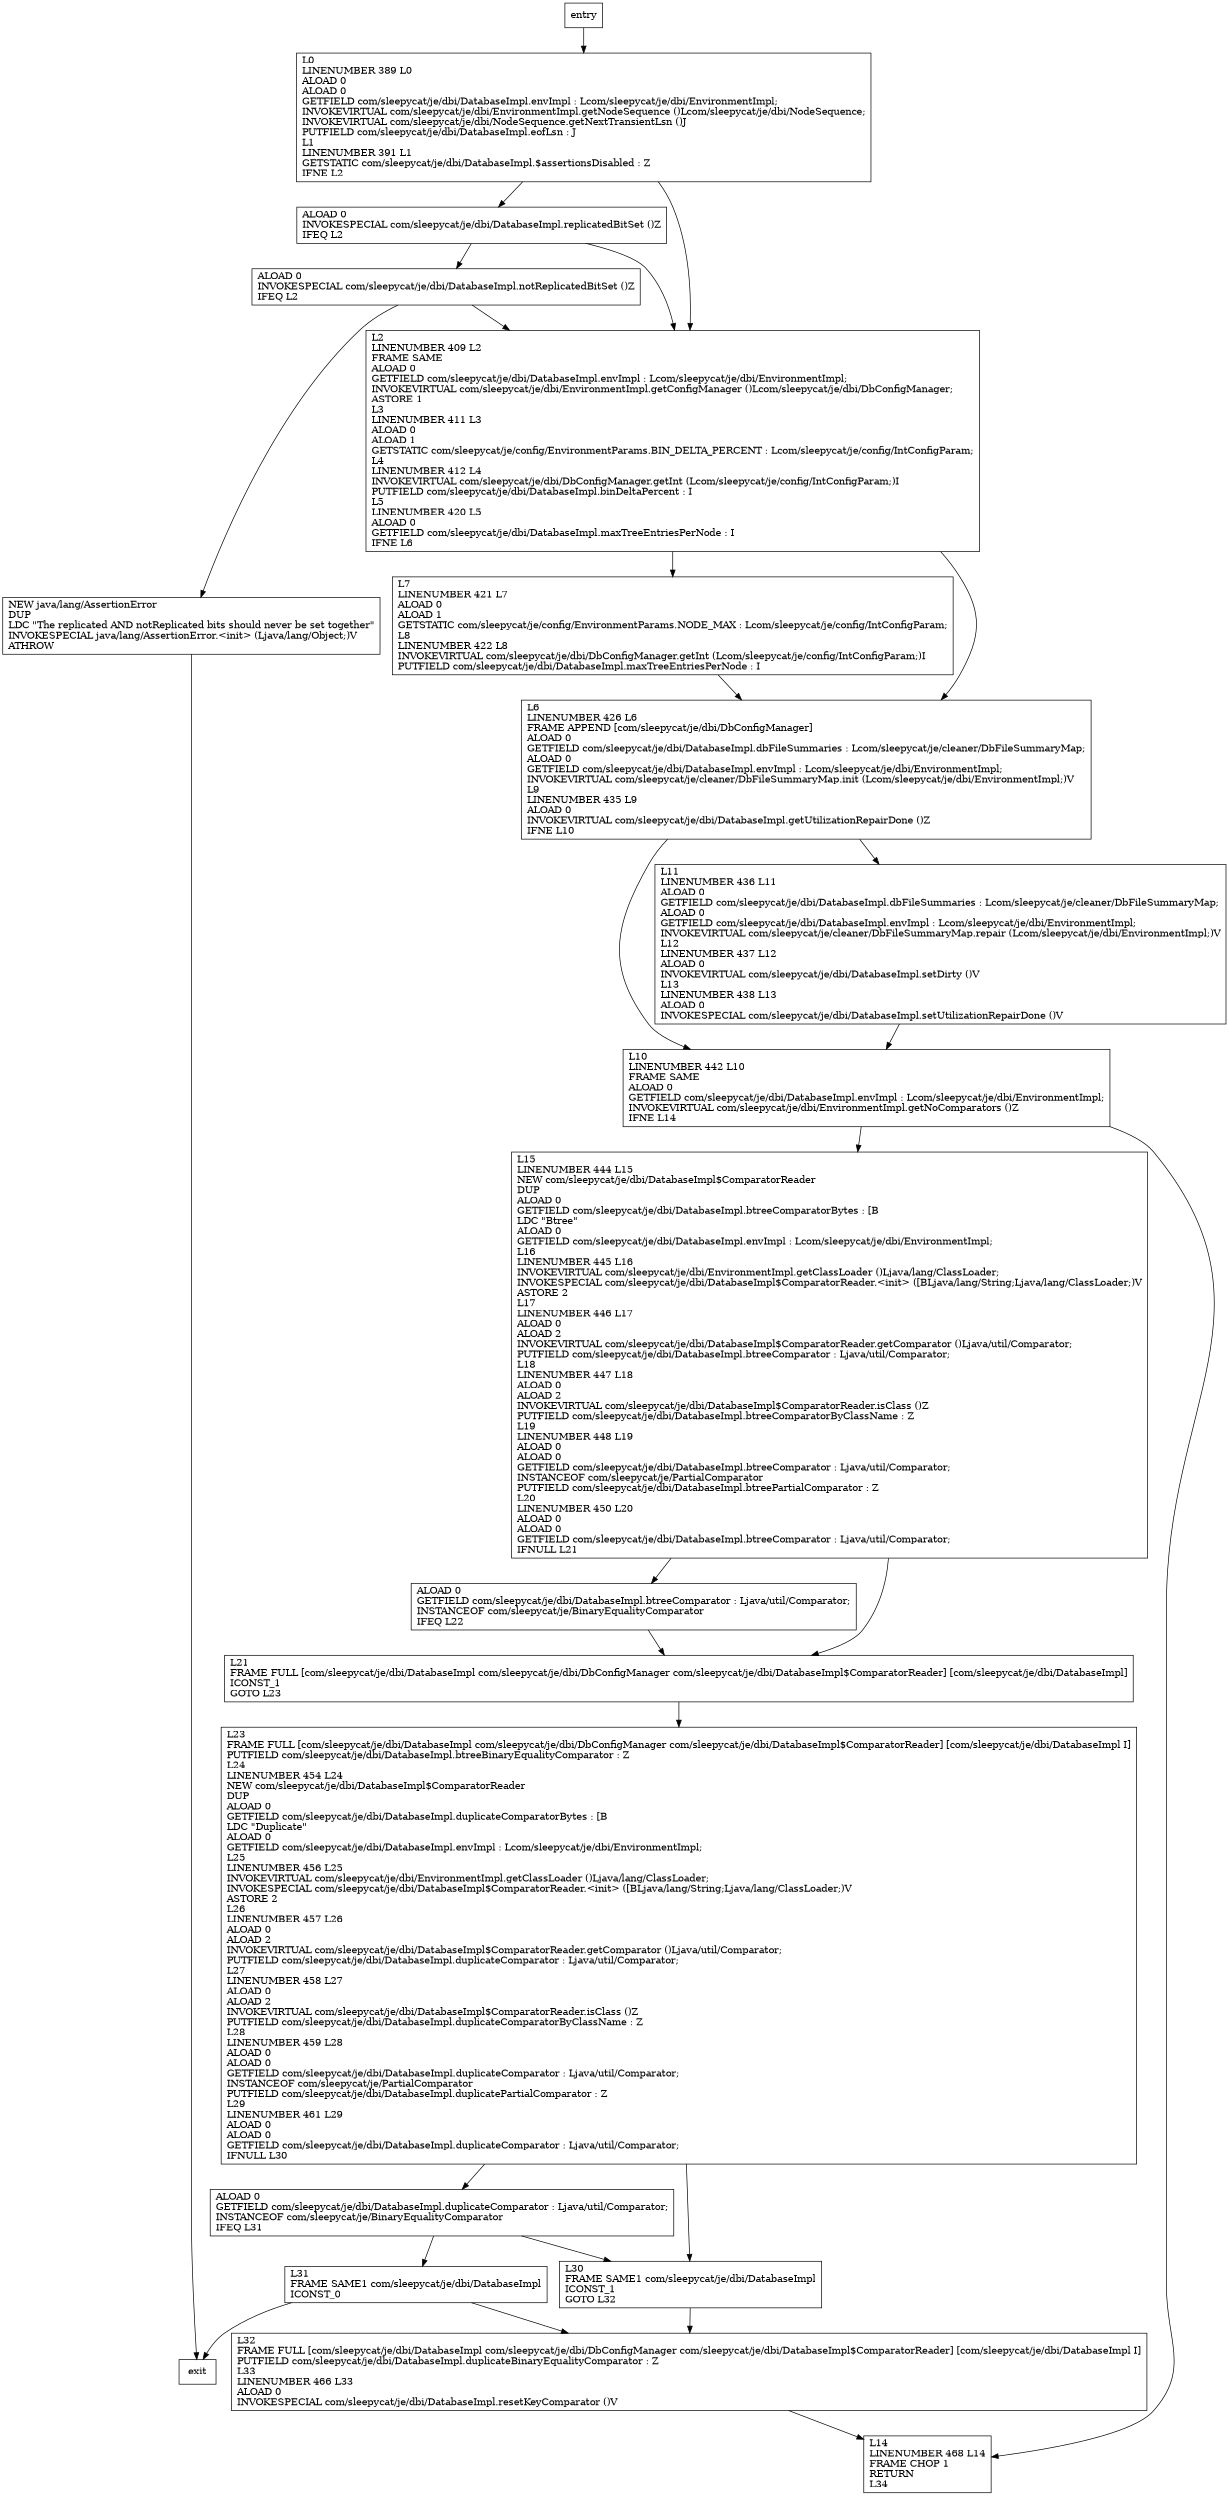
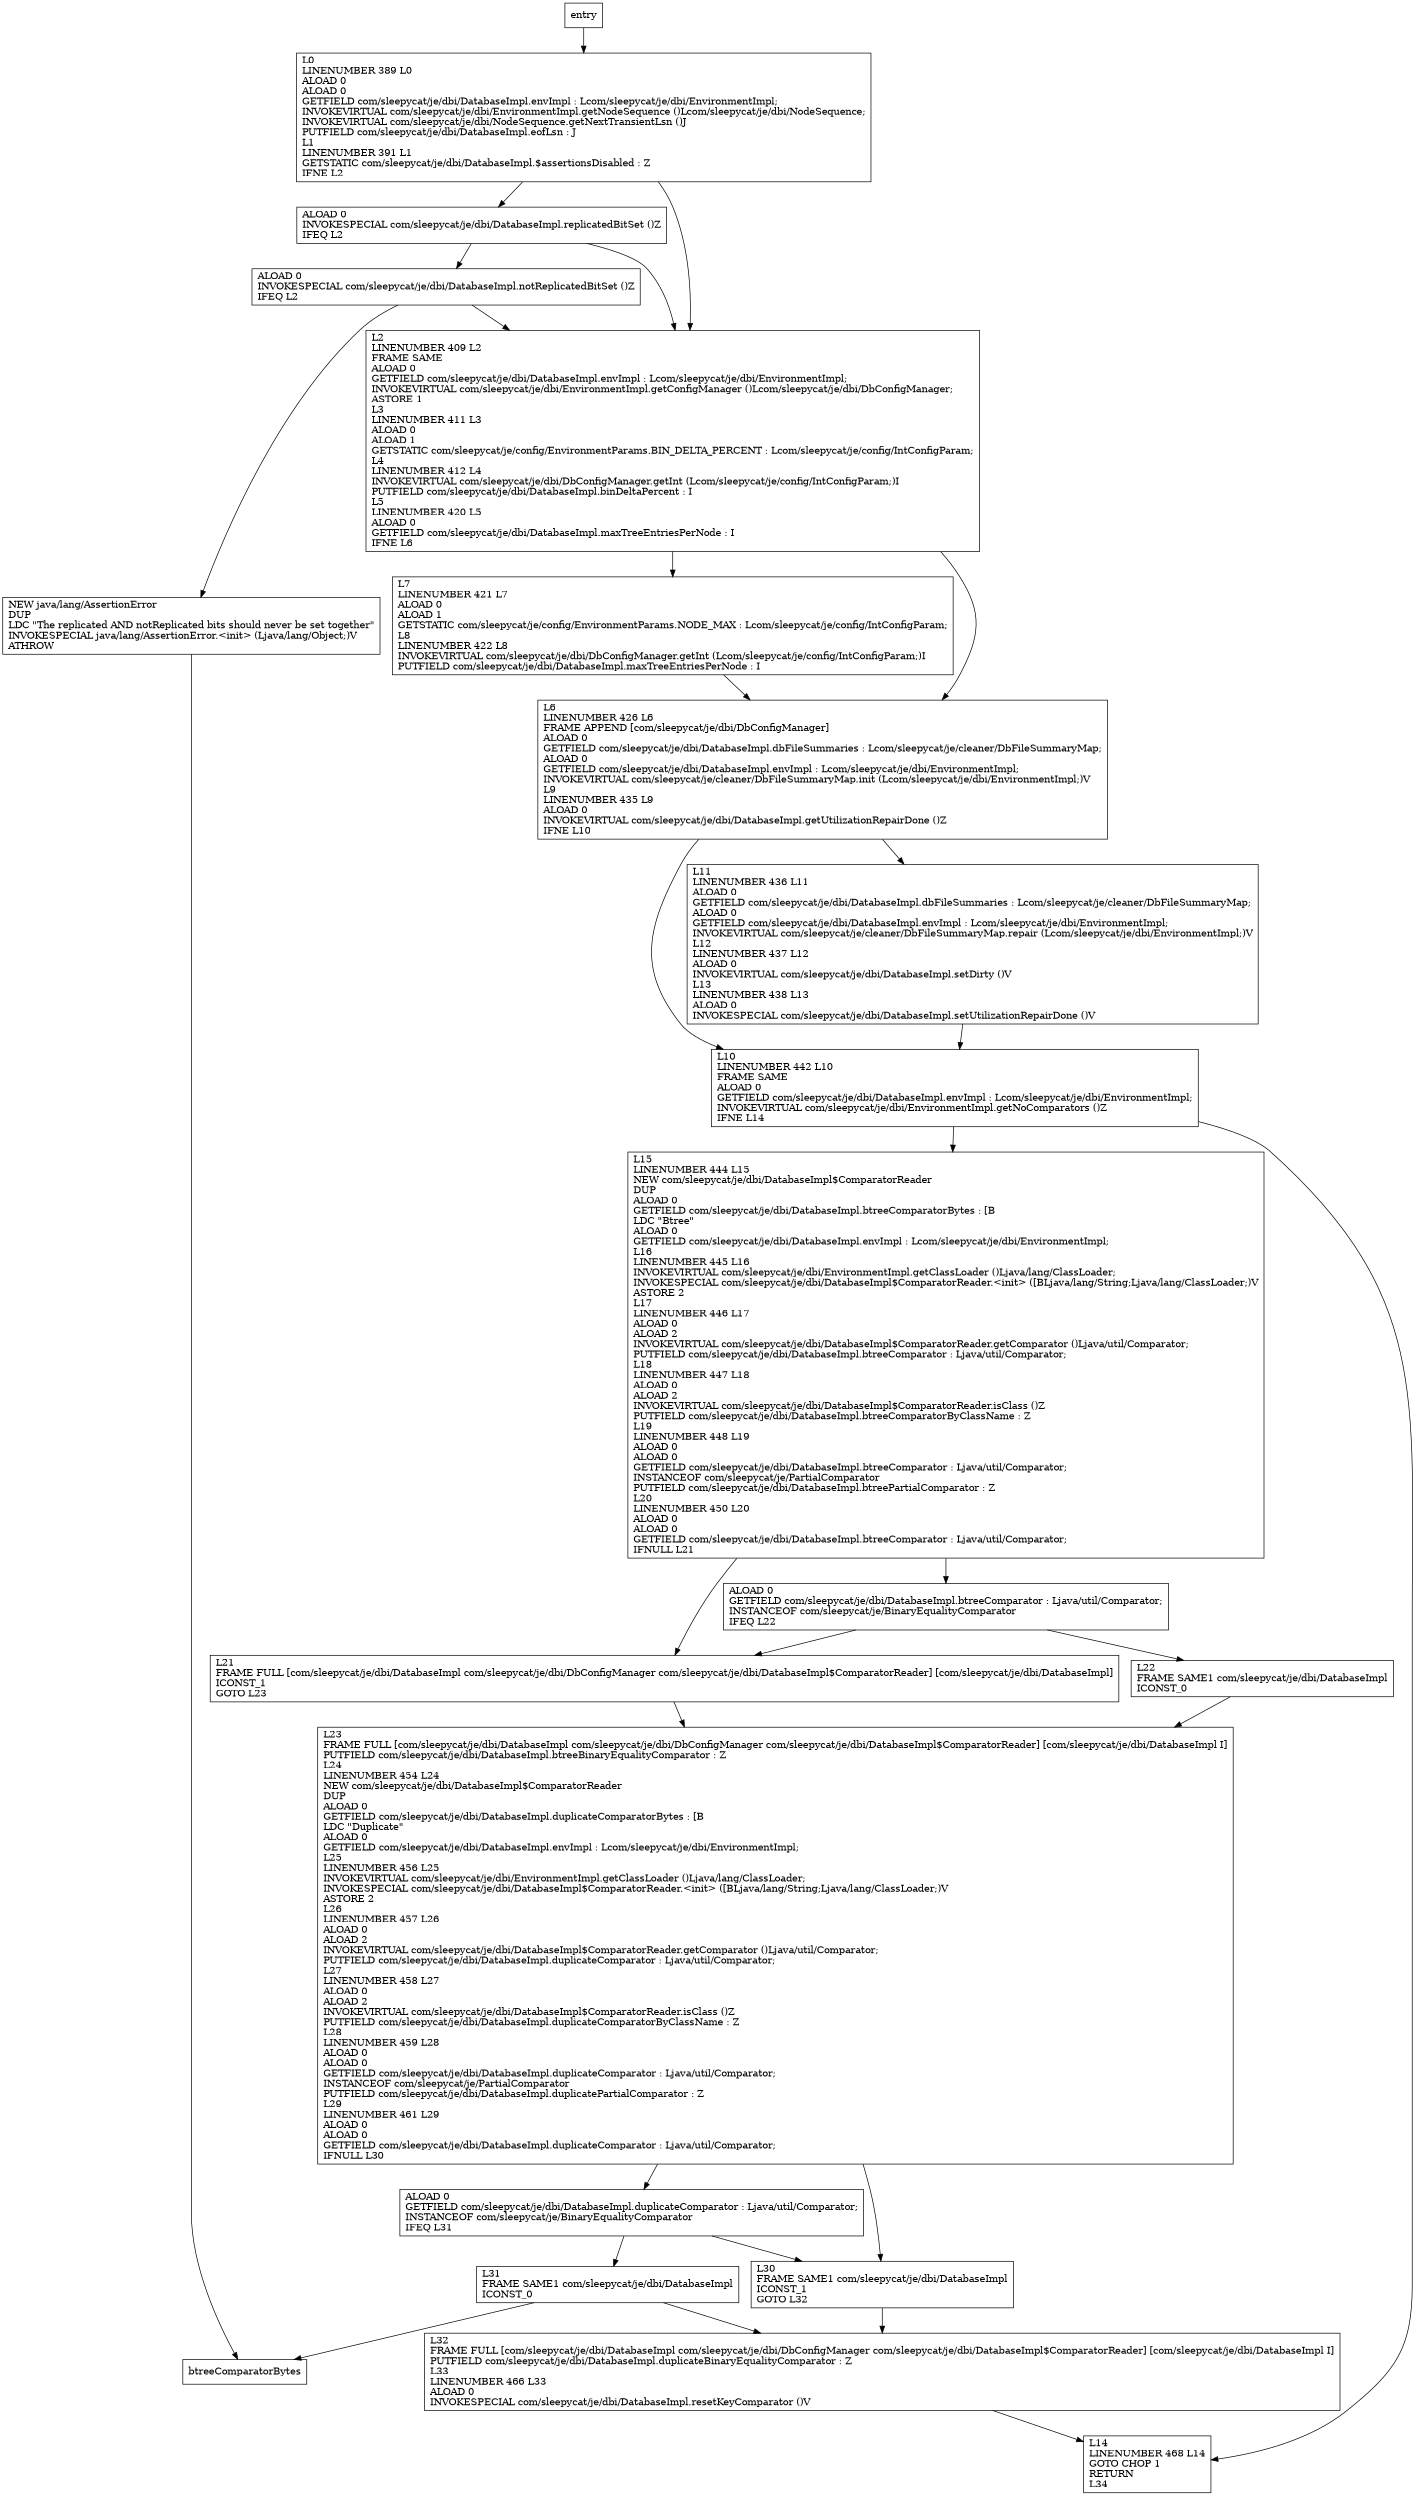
node "L22 FRAME SAME1 com/sleepycat/je/dbi/DatabaseImpl ICONST_0": added
node "exit": label "exit" -> "btreeComparatorBytes"
node "L14 LINENUMBER 468 L14 FRAME CHOP 1 RETURN L34": label "L14 LINENUMBER 468 L14 FRAME CHOP 1 RETURN L34" -> "L14 LINENUMBER 468 L14 GOTO CHOP 1 RETURN L34"
